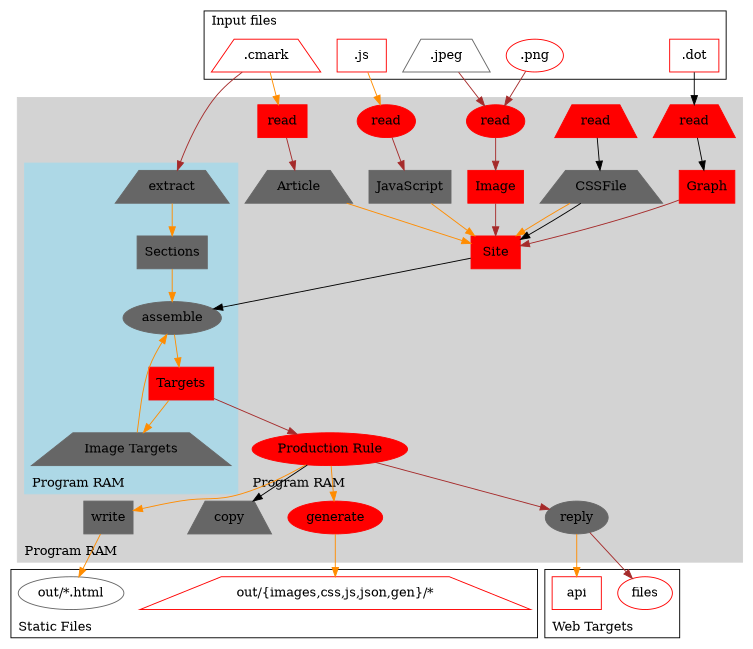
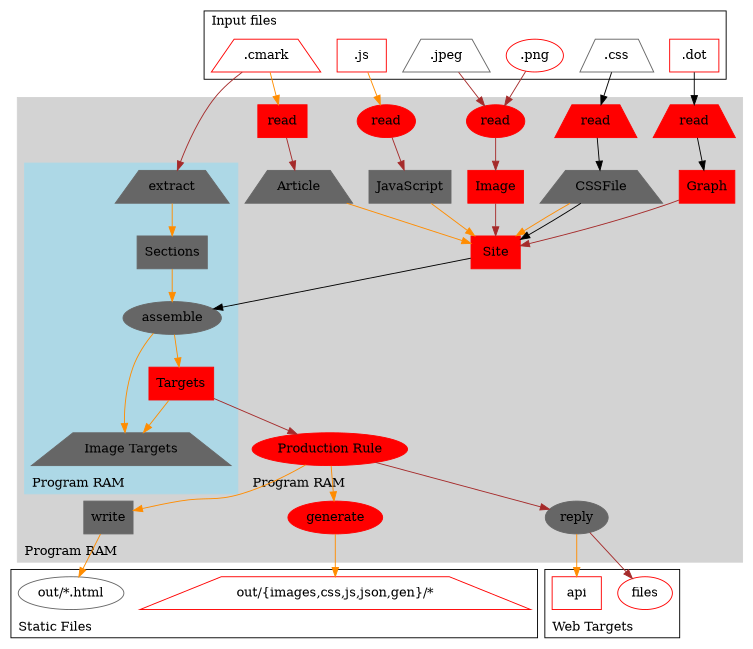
node ".css": added
edge "Image Targets" -> "assemble": reversed
node "copy": removed
